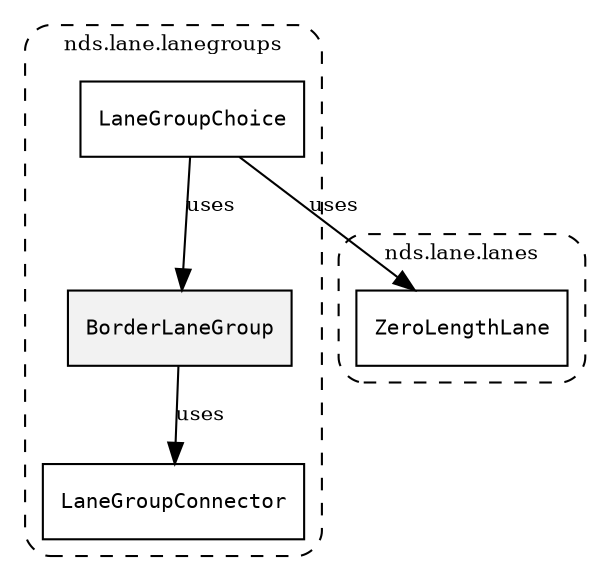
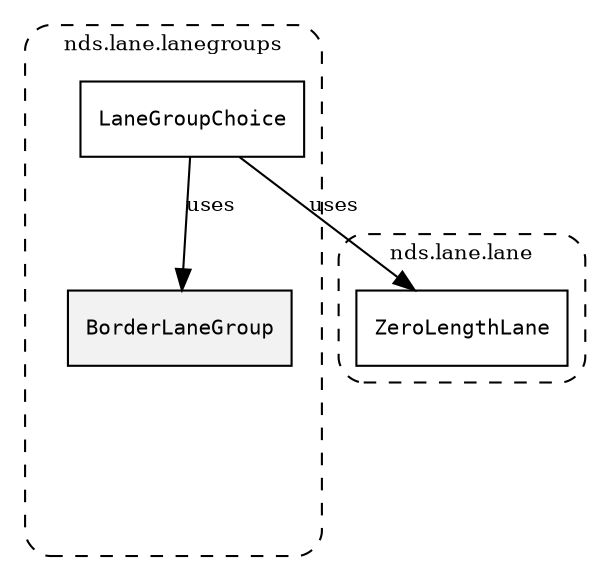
cluster "nds.lane.lanes": label "nds.lane.lanes" -> "nds.lane.lane"
node "LaneGroupConnector": removed
